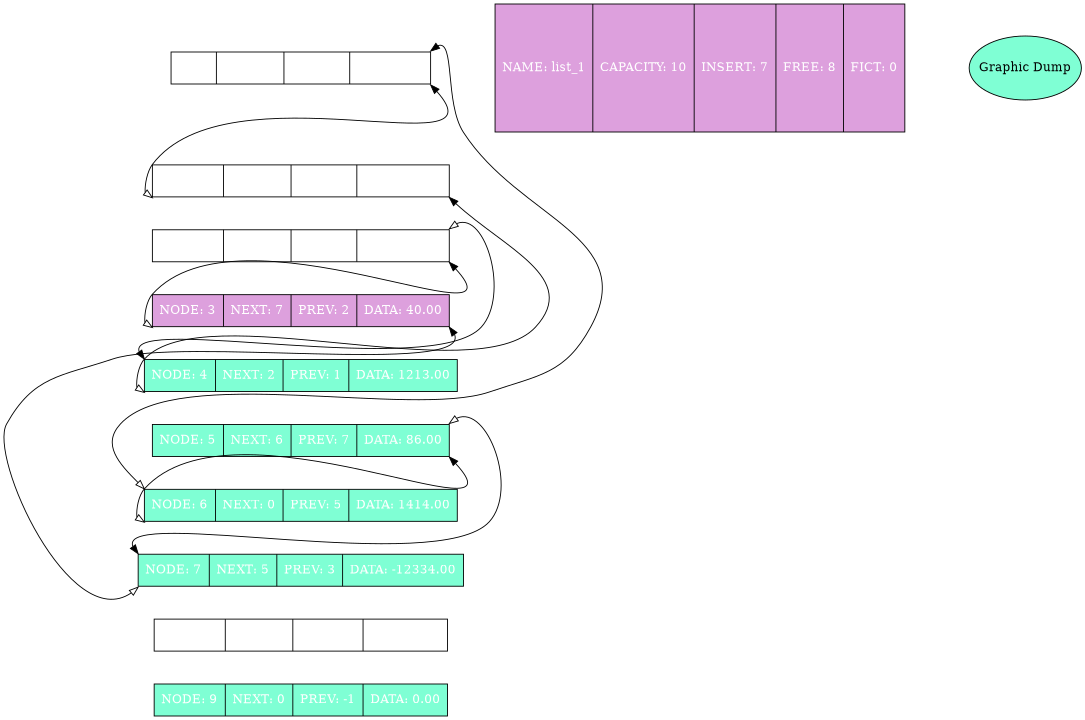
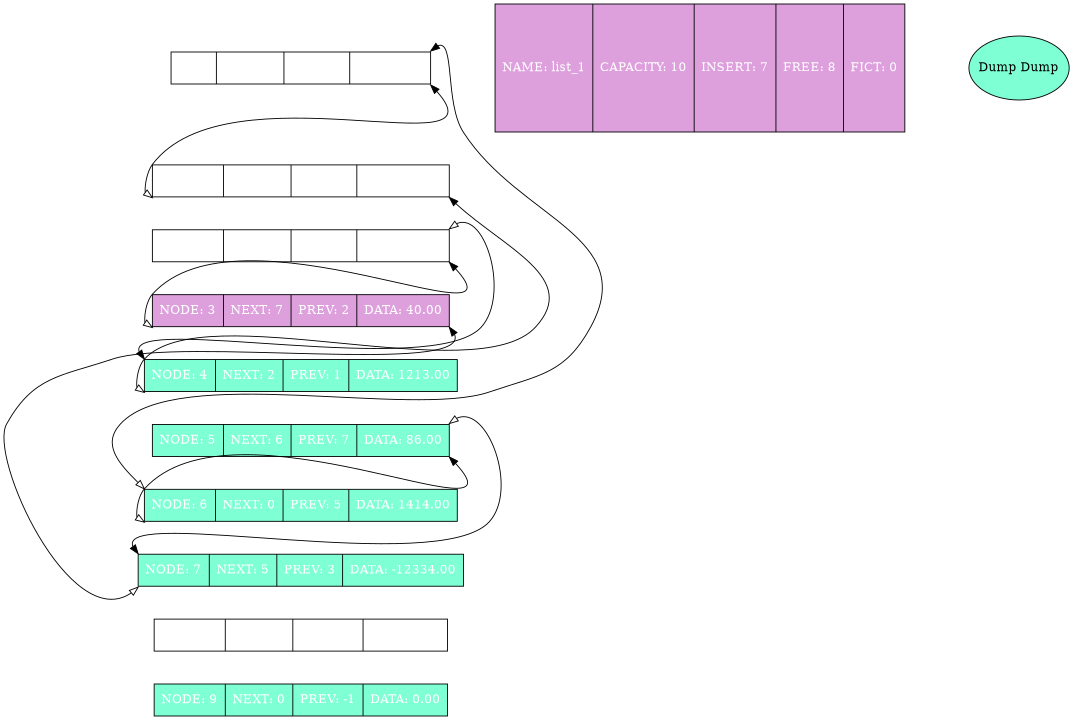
node "Graphic Dump": label "Graphic Dump" -> "Dump Dump"
